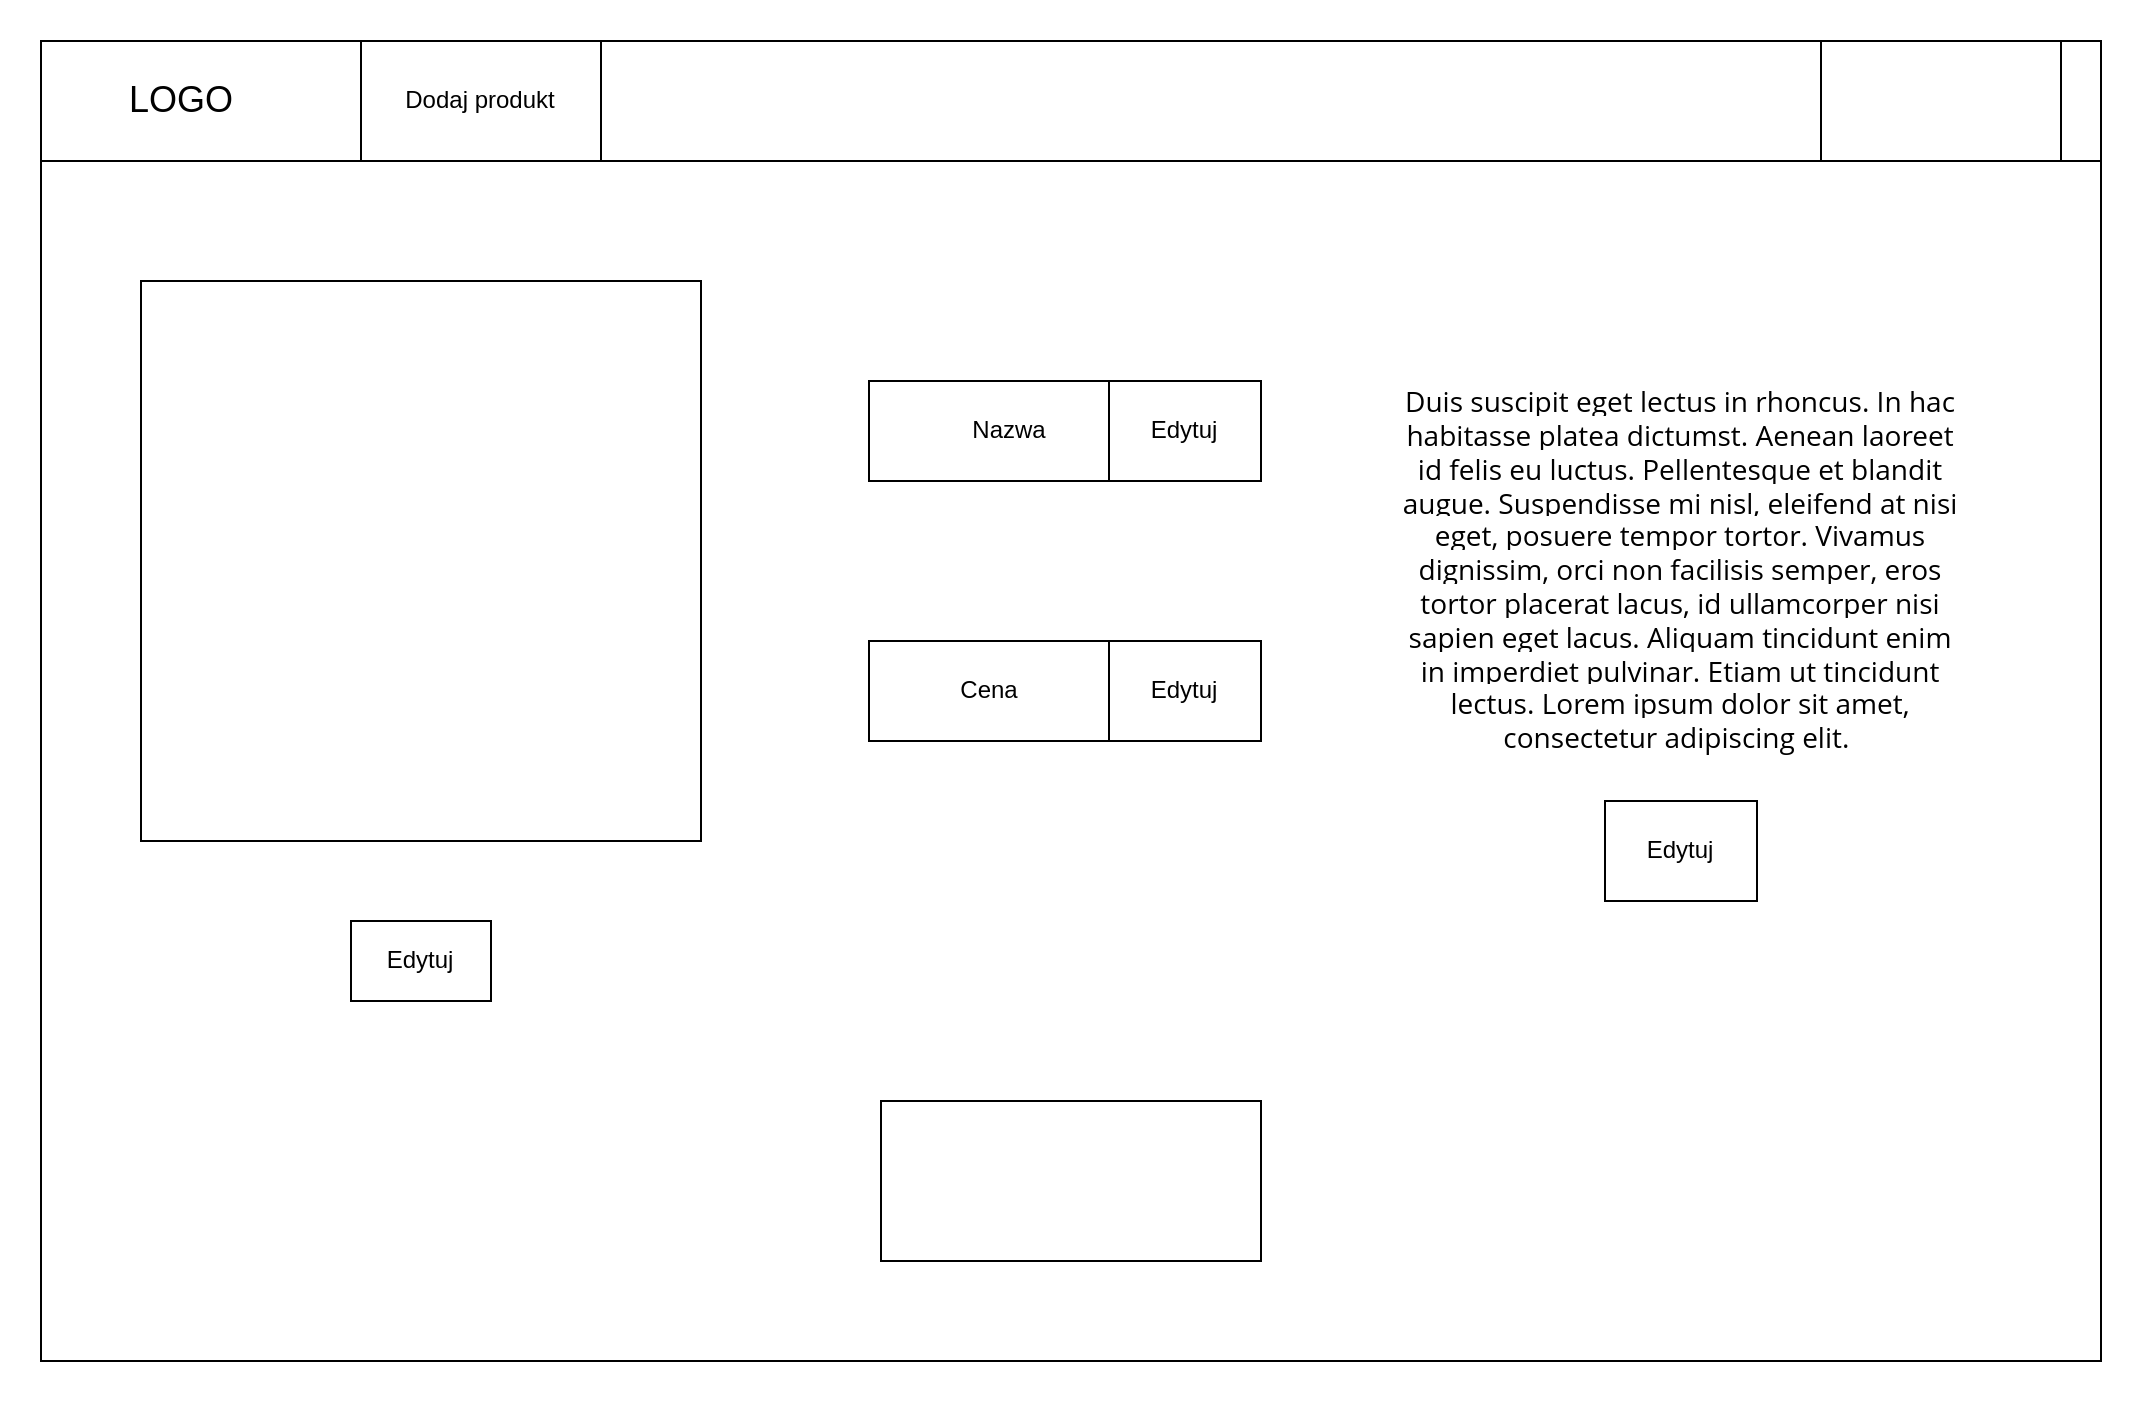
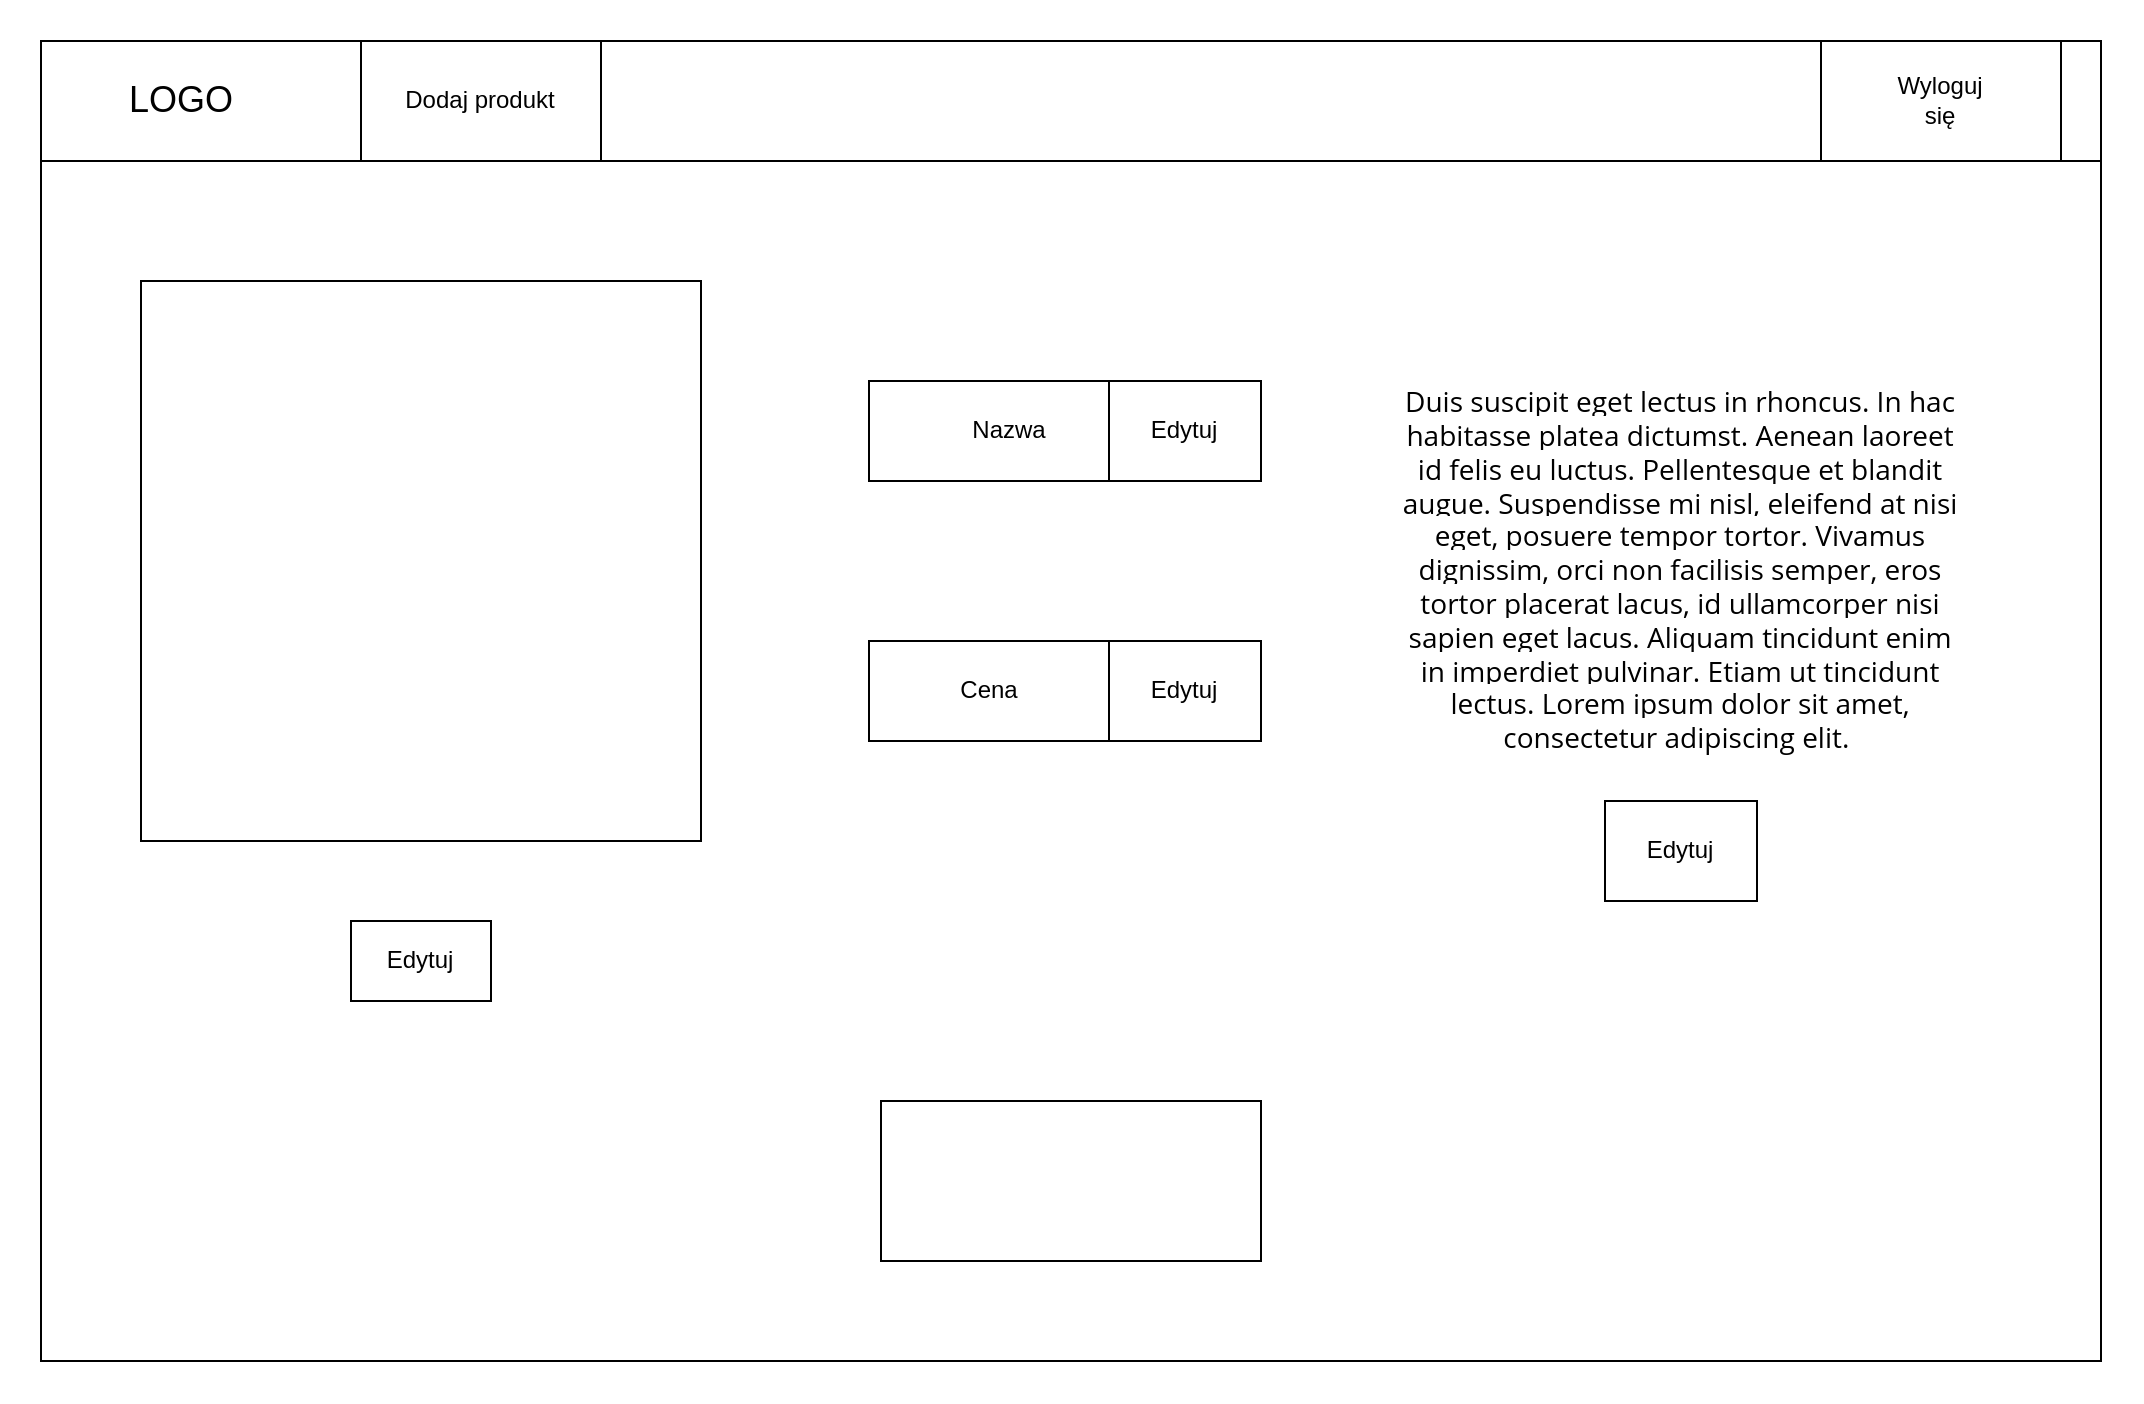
node "Wyloguj się": added
